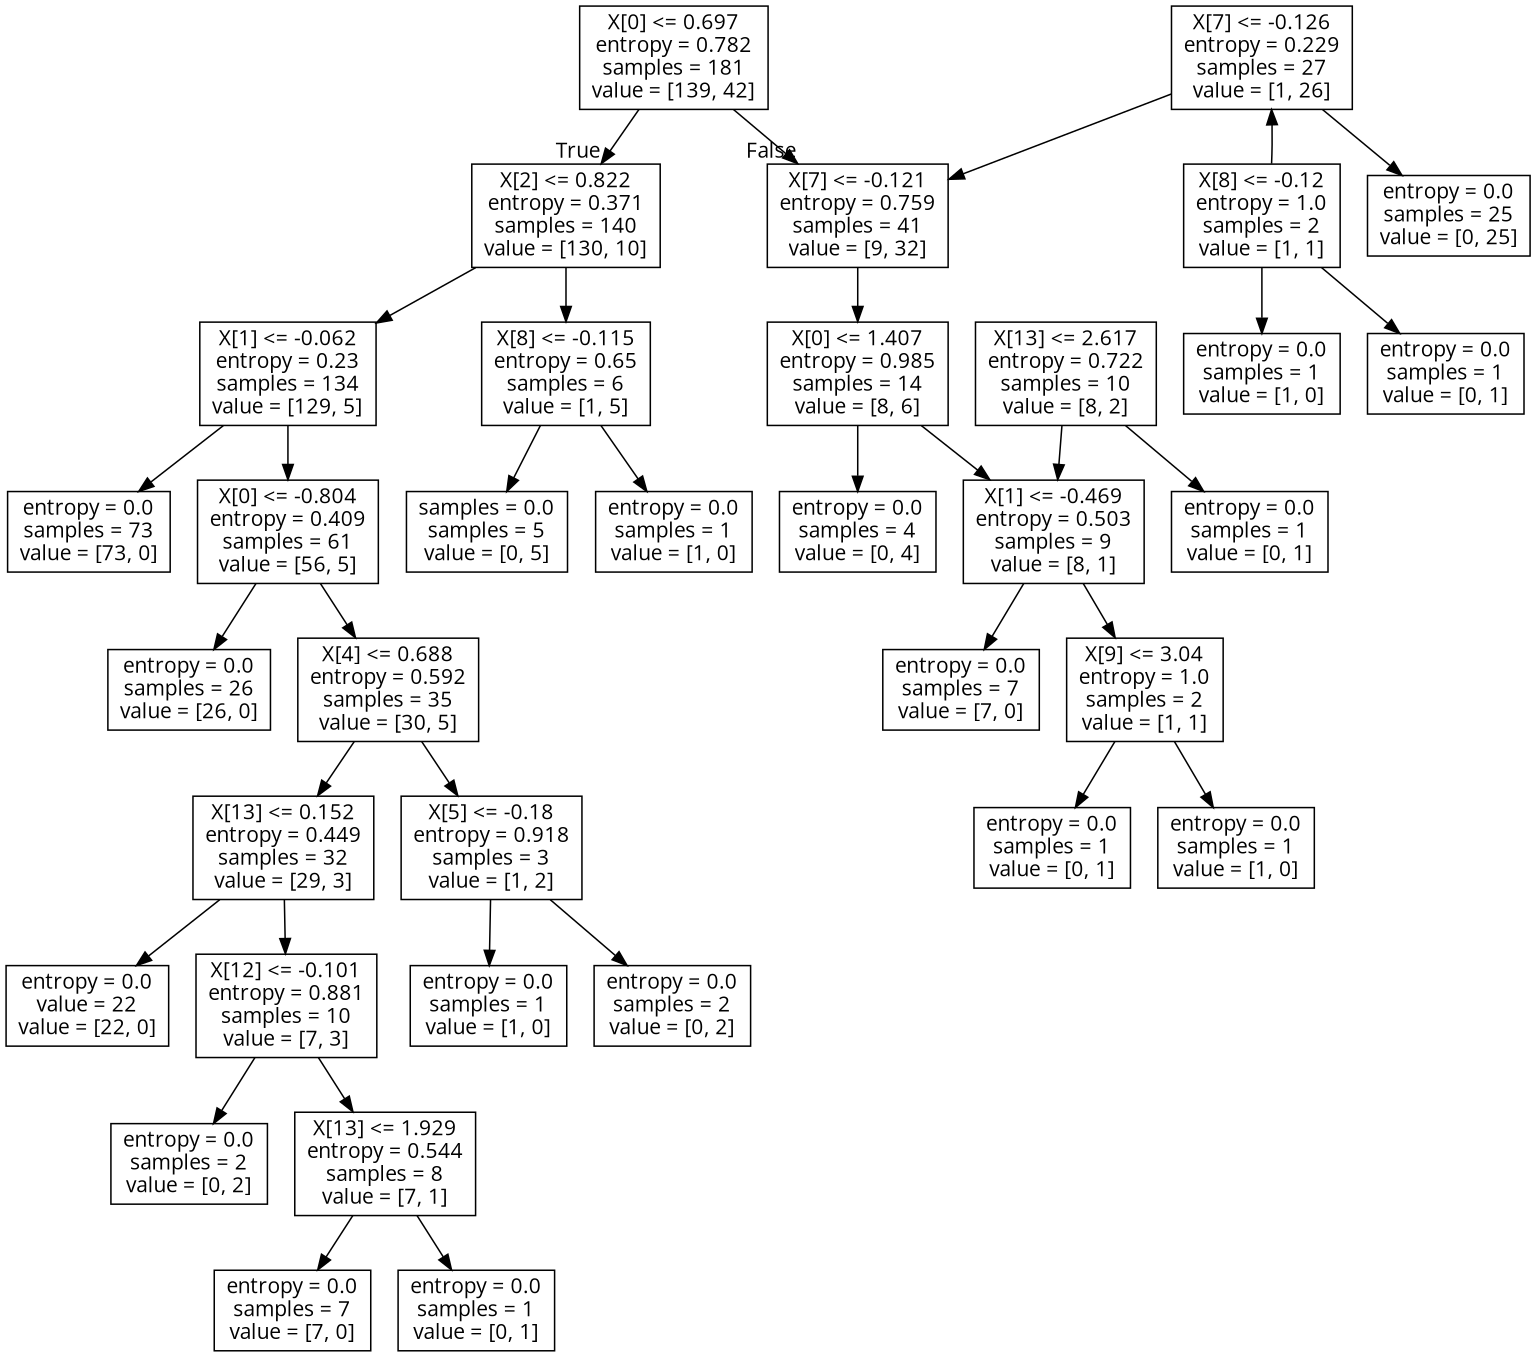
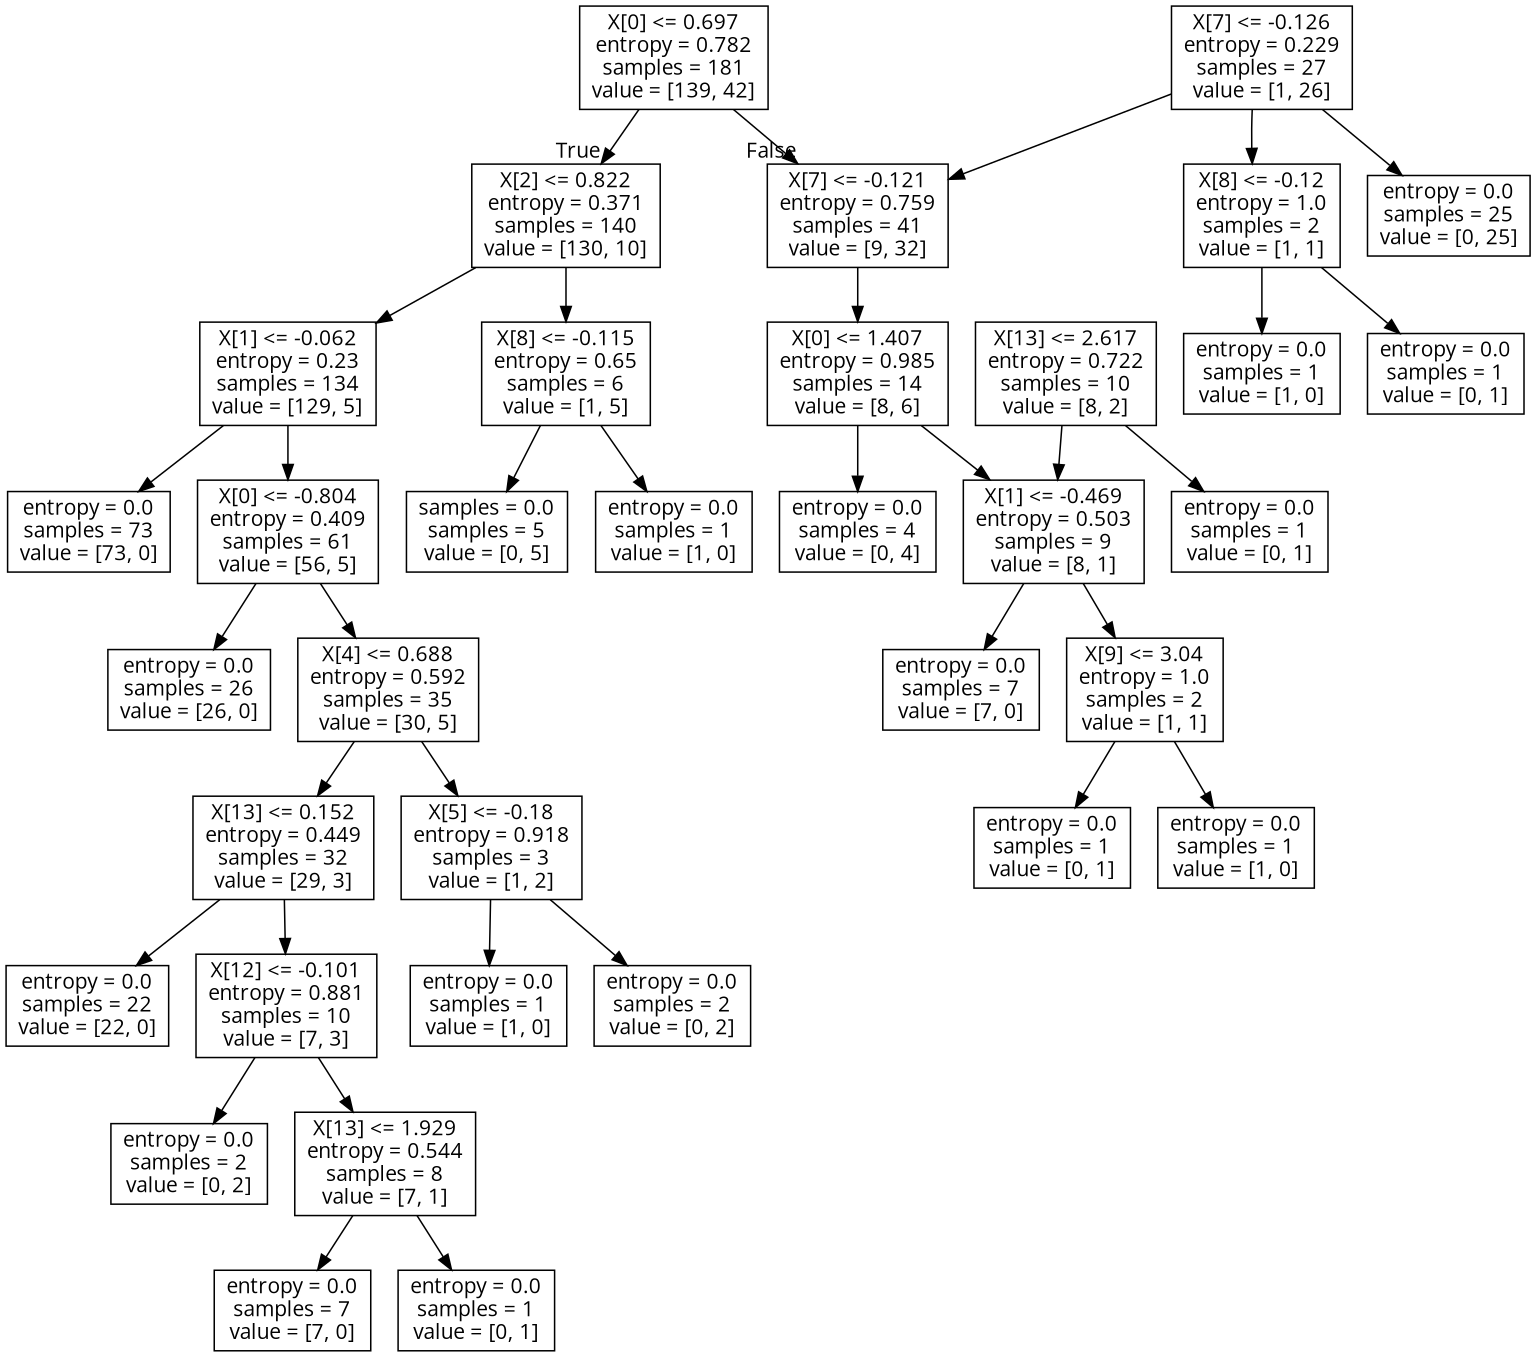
edge "X[8] <= -0.12 entropy = 1.0 samples = 2 value = [1, 1]" -> "X[7] <= -0.126 entropy = 0.229 samples = 27 value = [1, 26]": reversed
node "entropy = 0.0 value = 22 value = [22, 0]": label "entropy = 0.0 value = 22 value = [22, 0]" -> "entropy = 0.0 samples = 22 value = [22, 0]"
